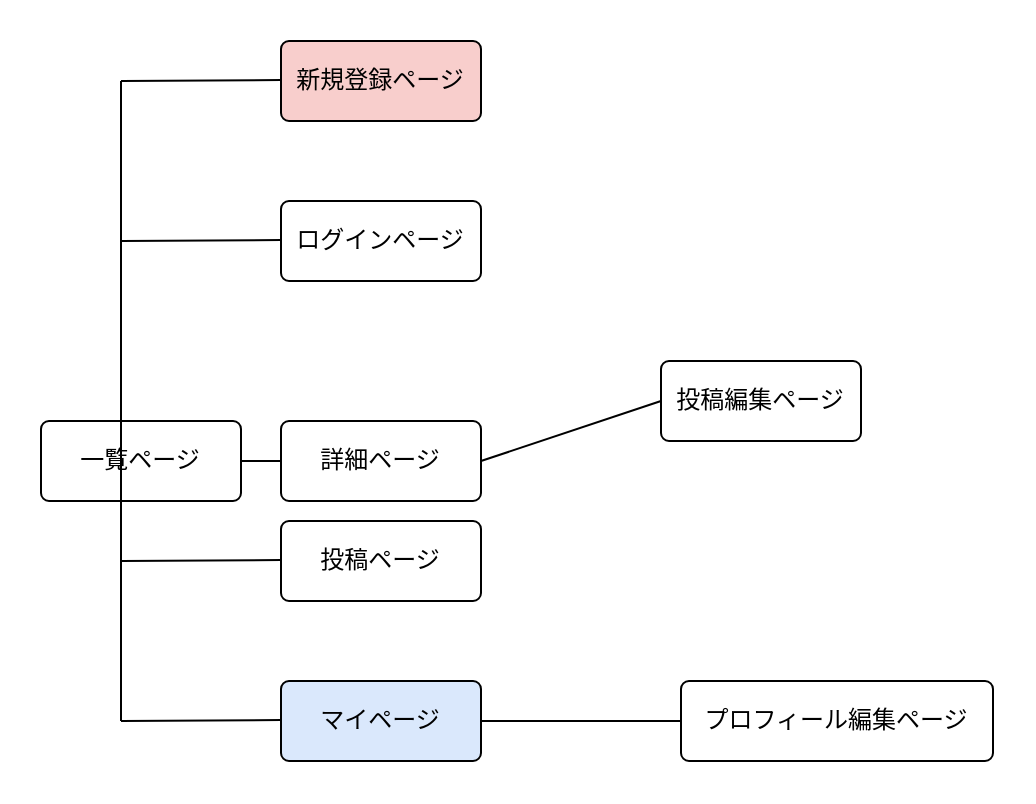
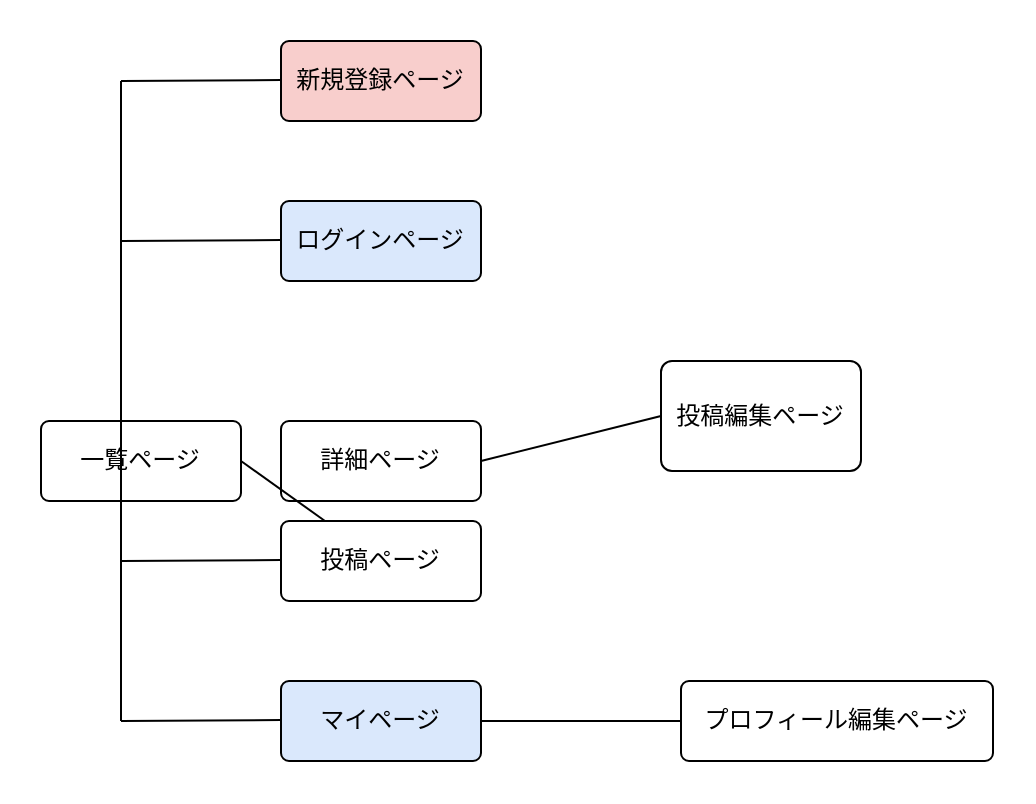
node "ログインページ": fillcolor #ffffff -> #dae8fc
node "投稿編集ページ": size 200x80 -> 200x110
edge "一覧ページ" -- "詳細ページ": now "一覧ページ" -- "投稿ページ"
